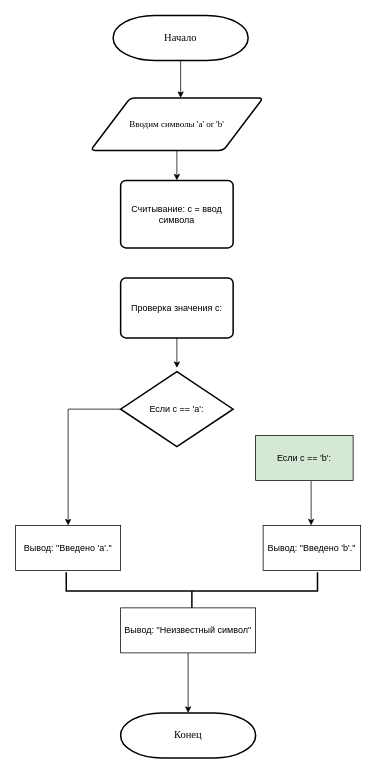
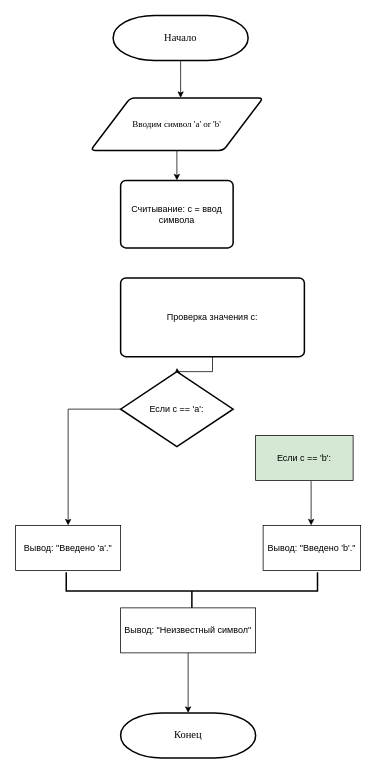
node "Вводим символы 'a' or 'b'": label "Вводим символы 'a' or 'b'" -> "Вводим символ 'a' or 'b'"
node "Проверка значения c:": size 113x60 -> 184x79
